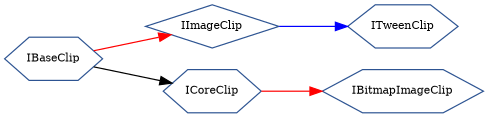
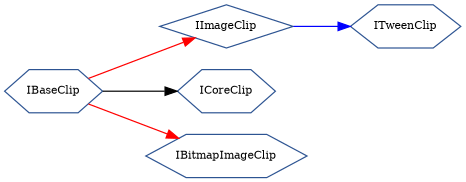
edge "ICoreClip" -> "IBitmapImageClip": now "IBaseClip" -> "IBitmapImageClip"
